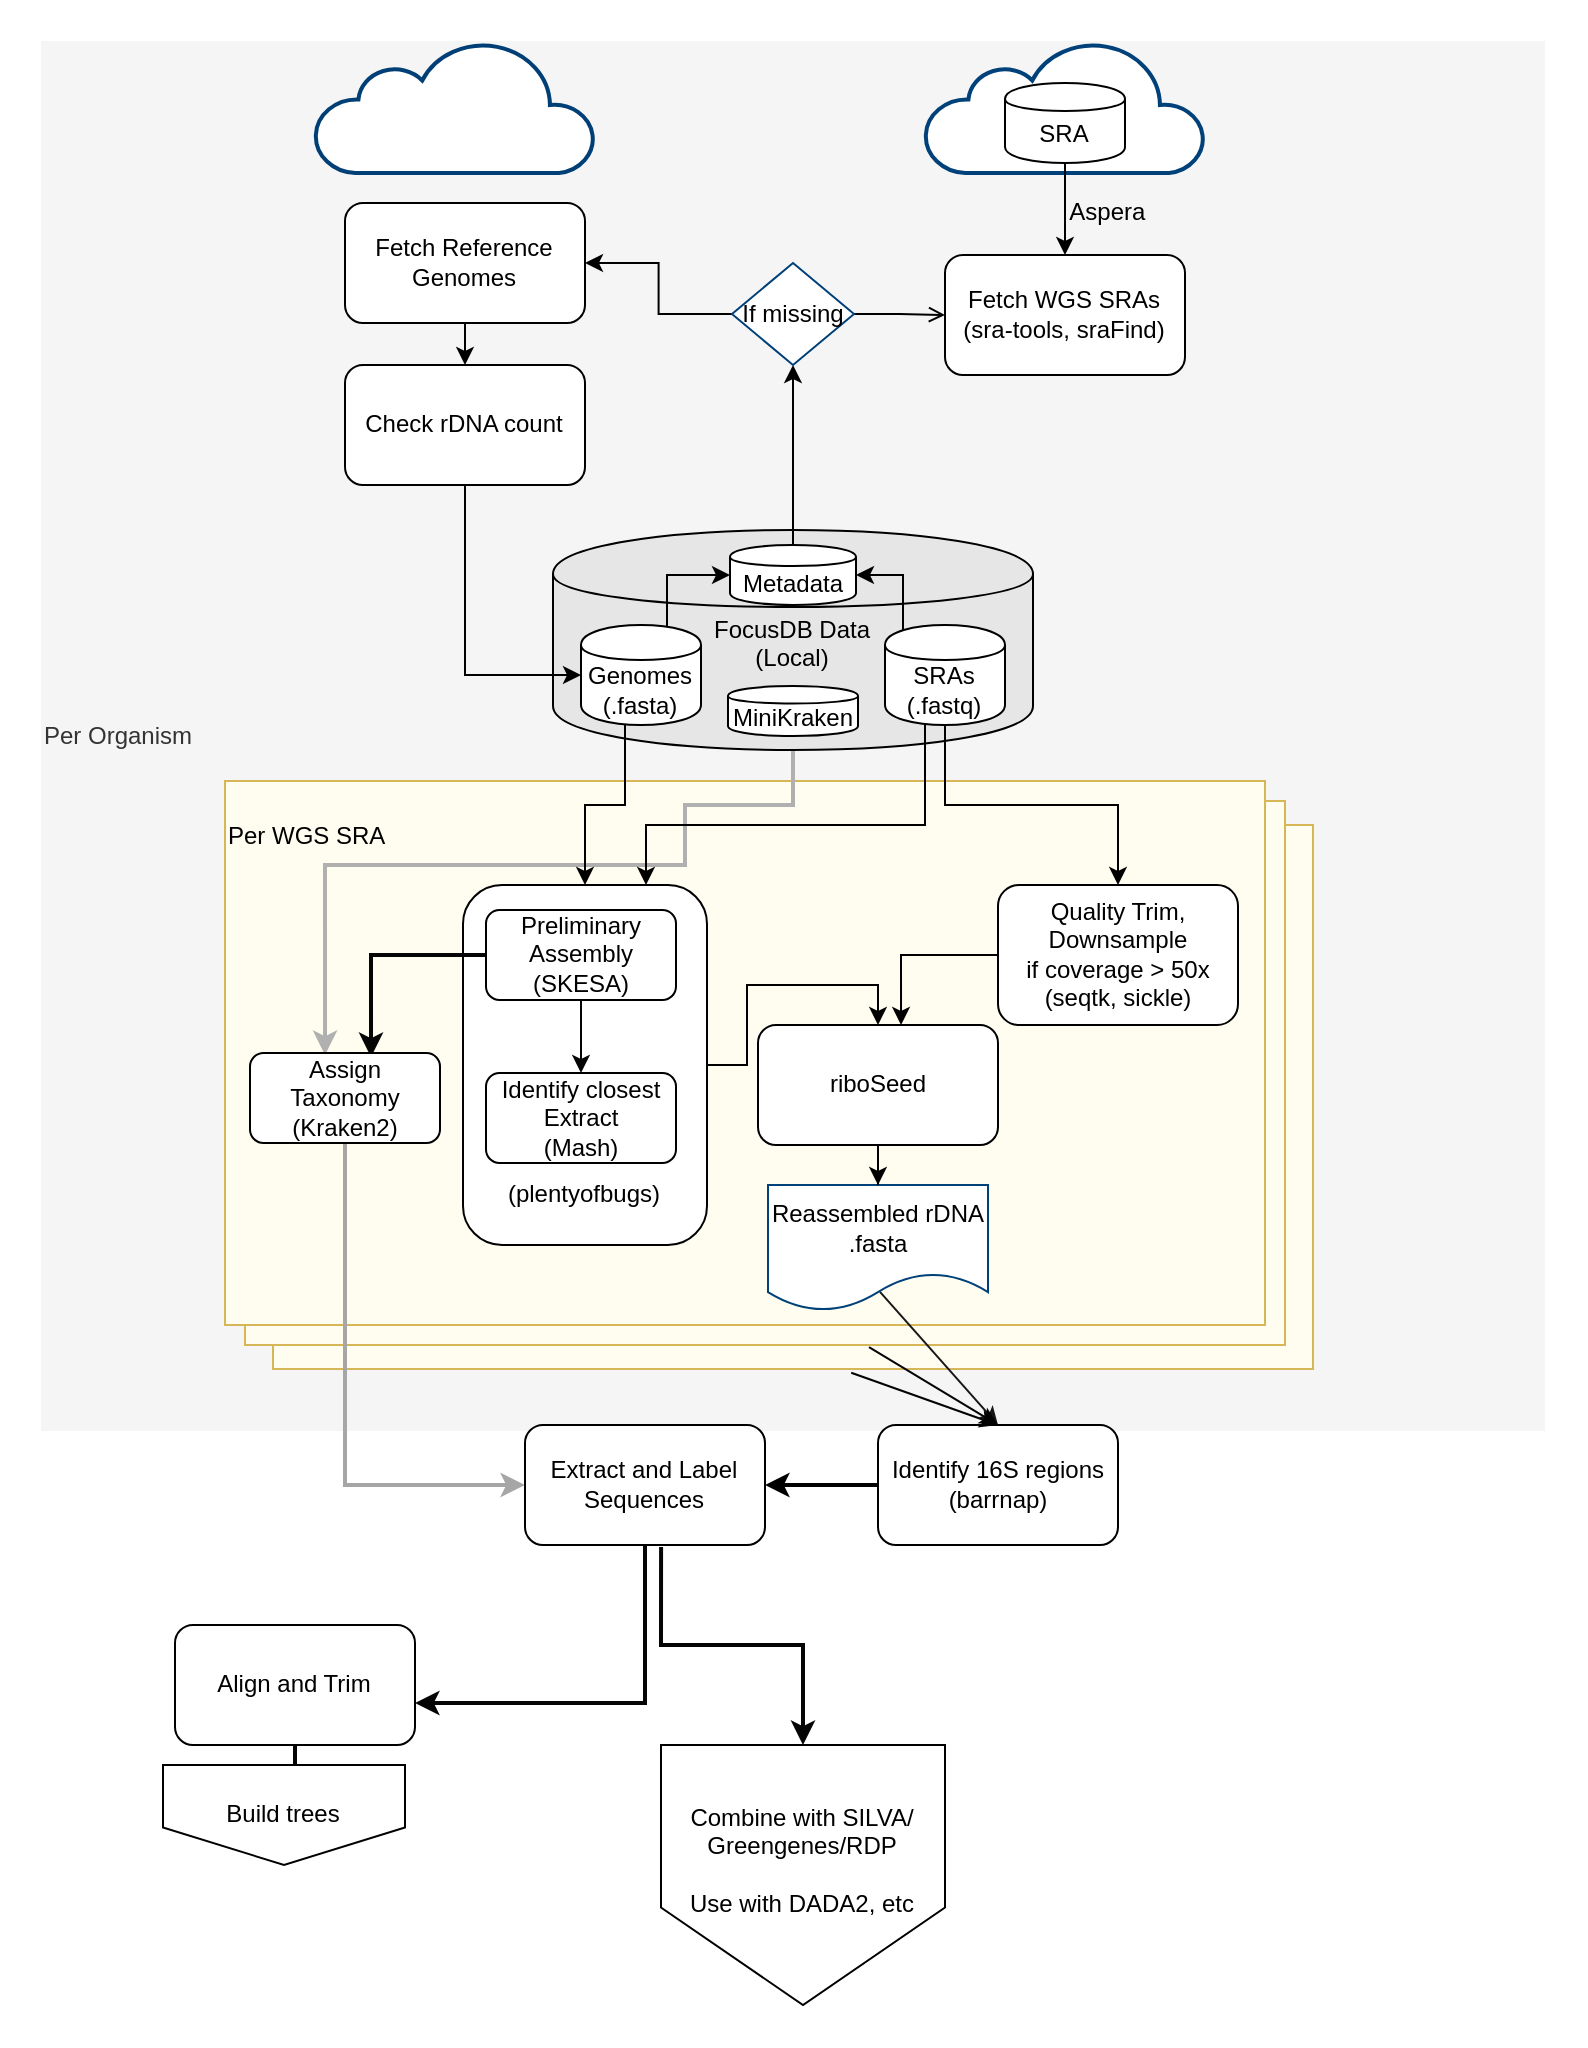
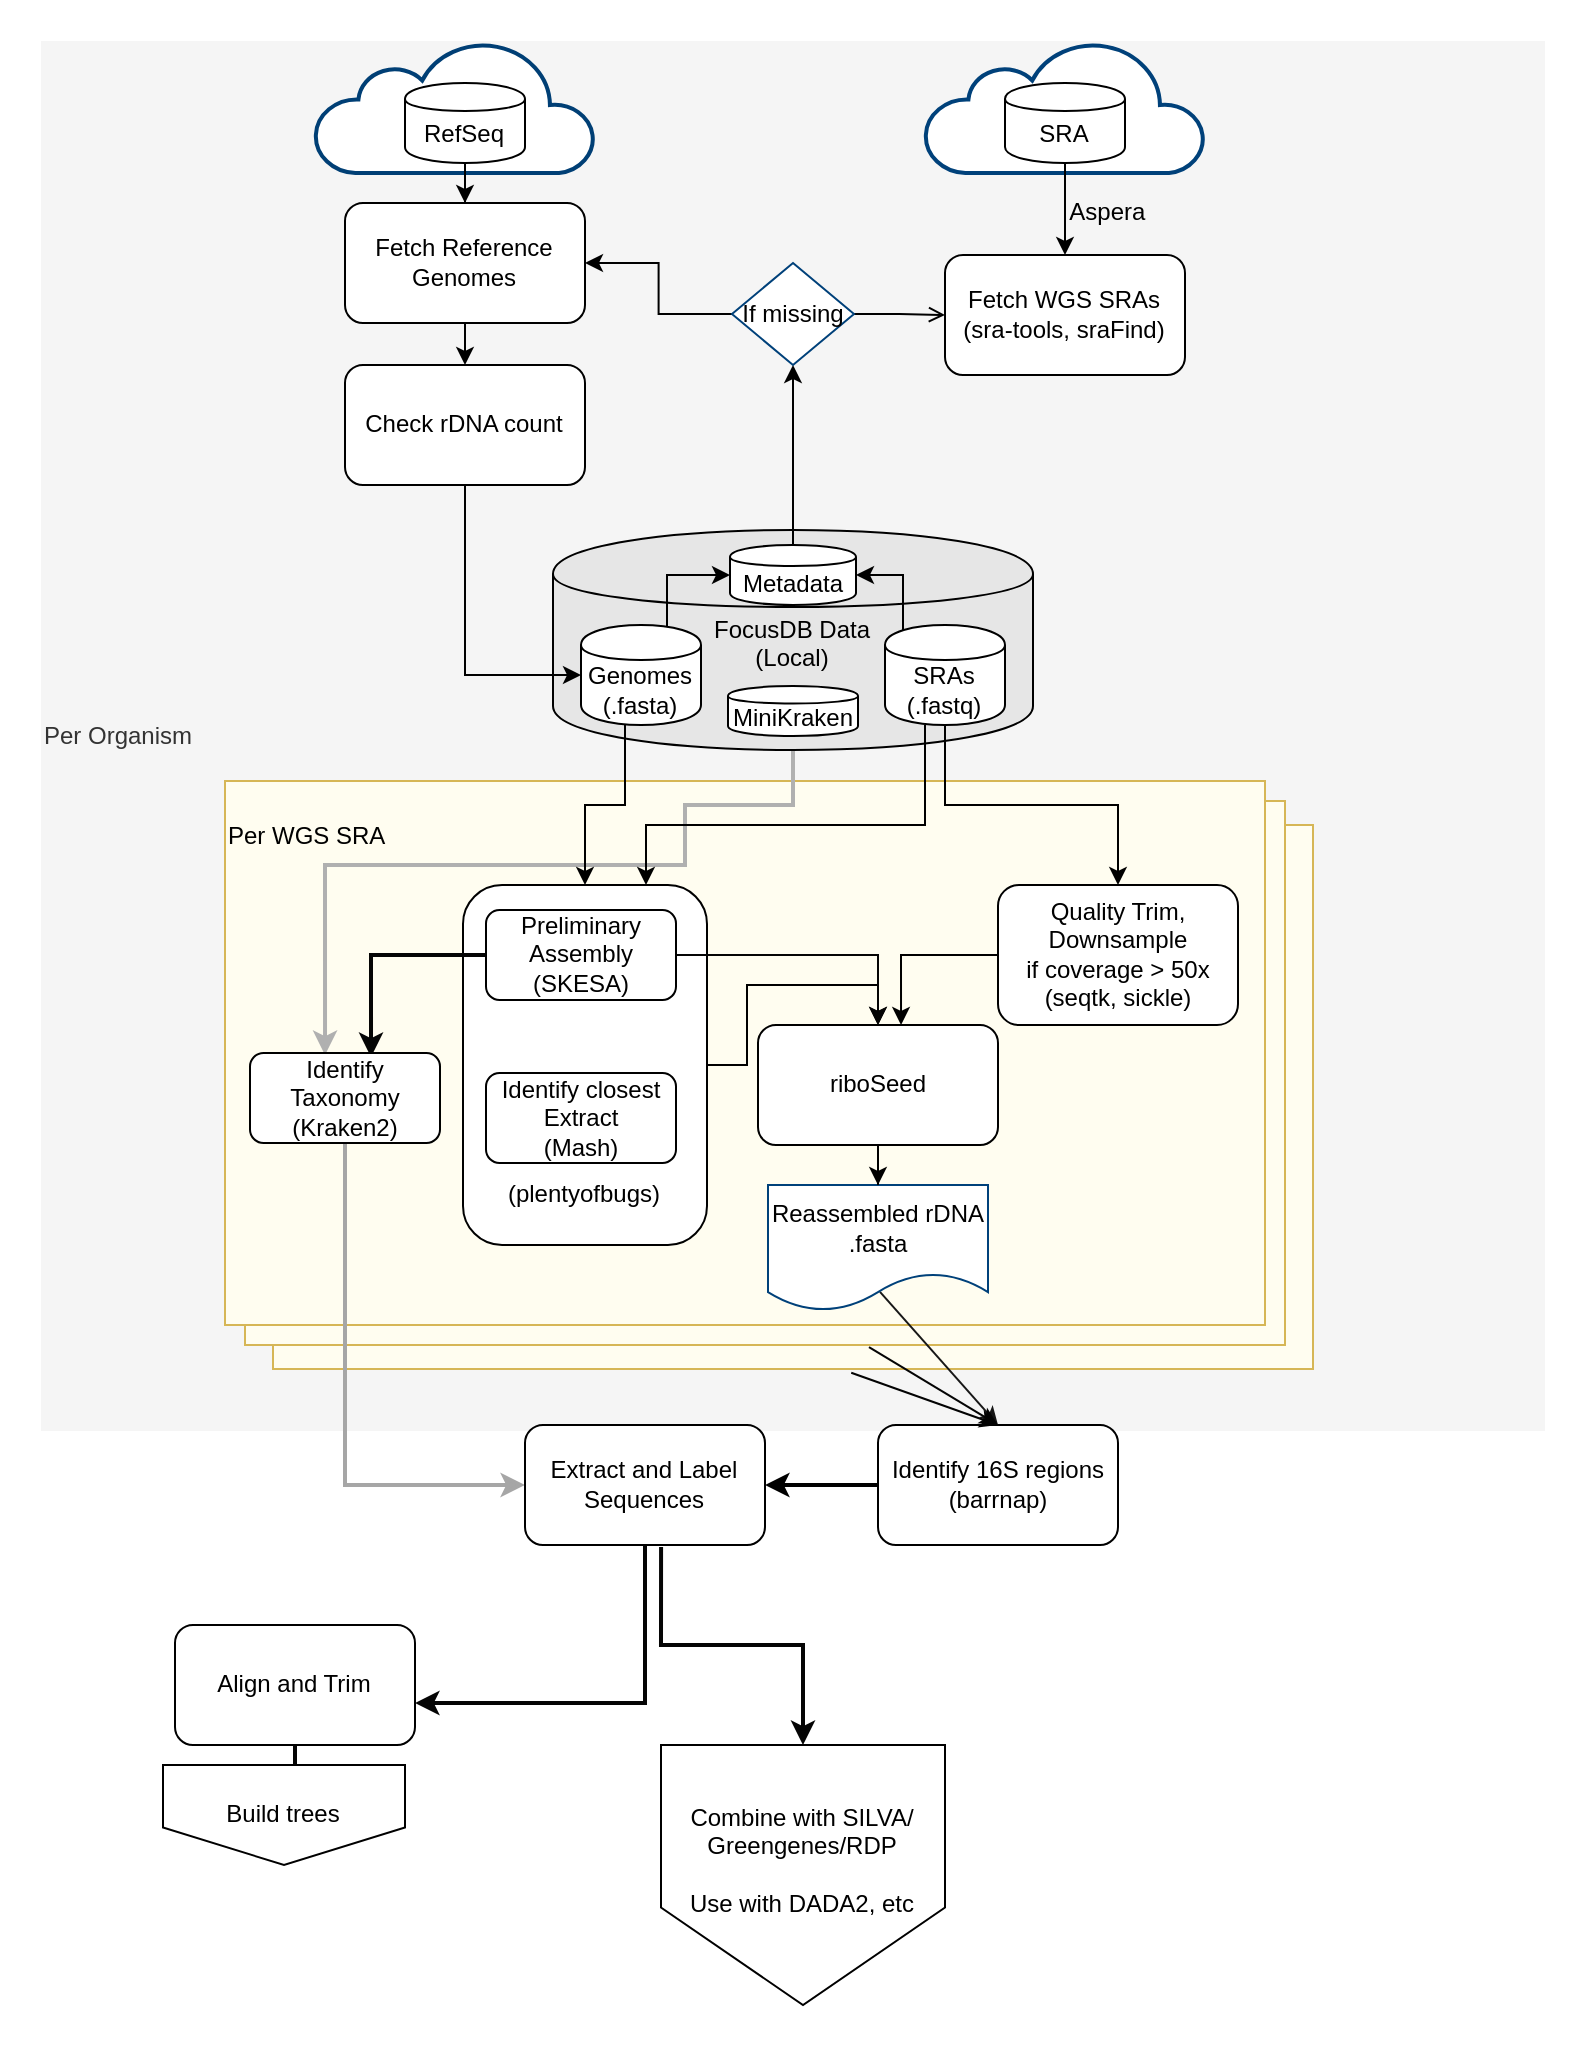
node "RefSeq": added
edge "RefSeq" -> "Fetch Reference Genomes": added
edge "Preliminary Assembly (SKESA)" -> "Identify closest Extract (Mash)": now "Preliminary Assembly (SKESA)" -> "riboSeed"
node "Assign Taxonomy (Kraken2)": label "Assign Taxonomy (Kraken2)" -> "Identify Taxonomy (Kraken2)"
